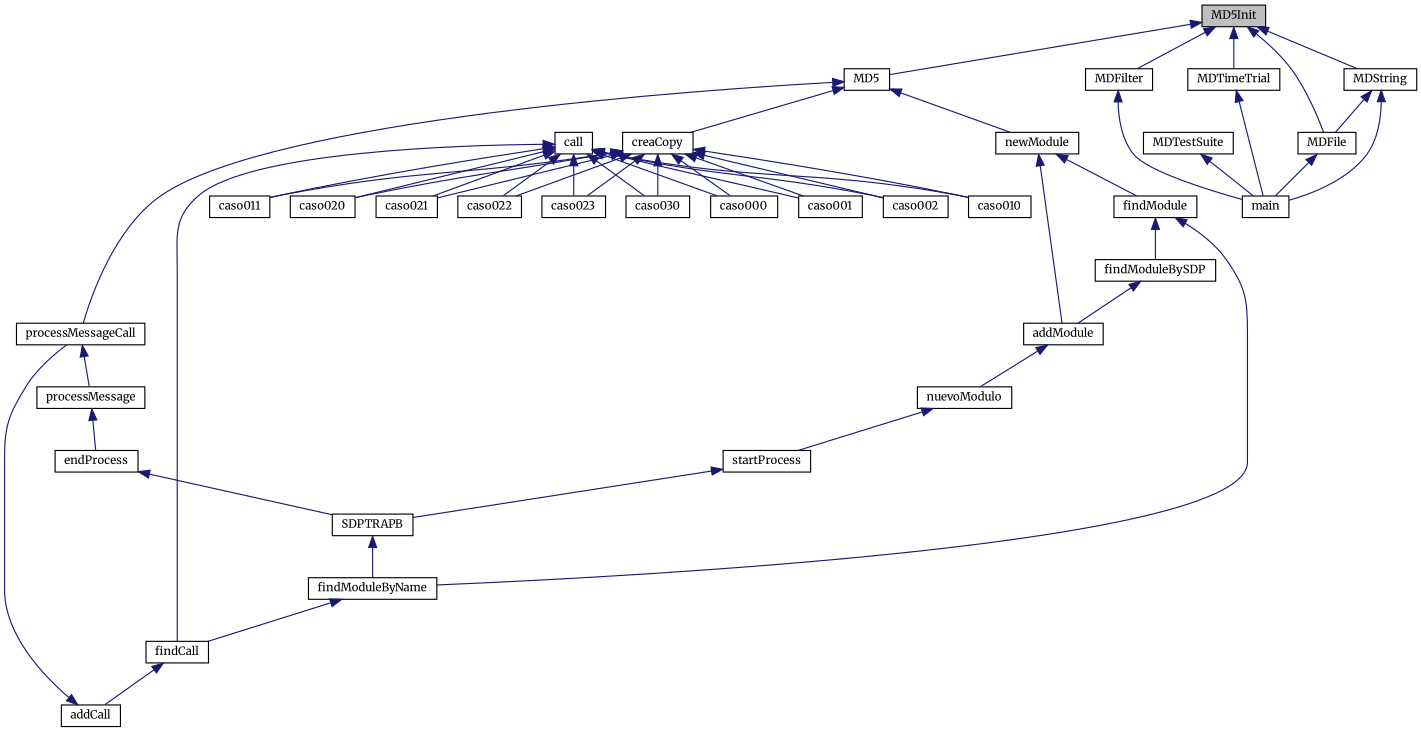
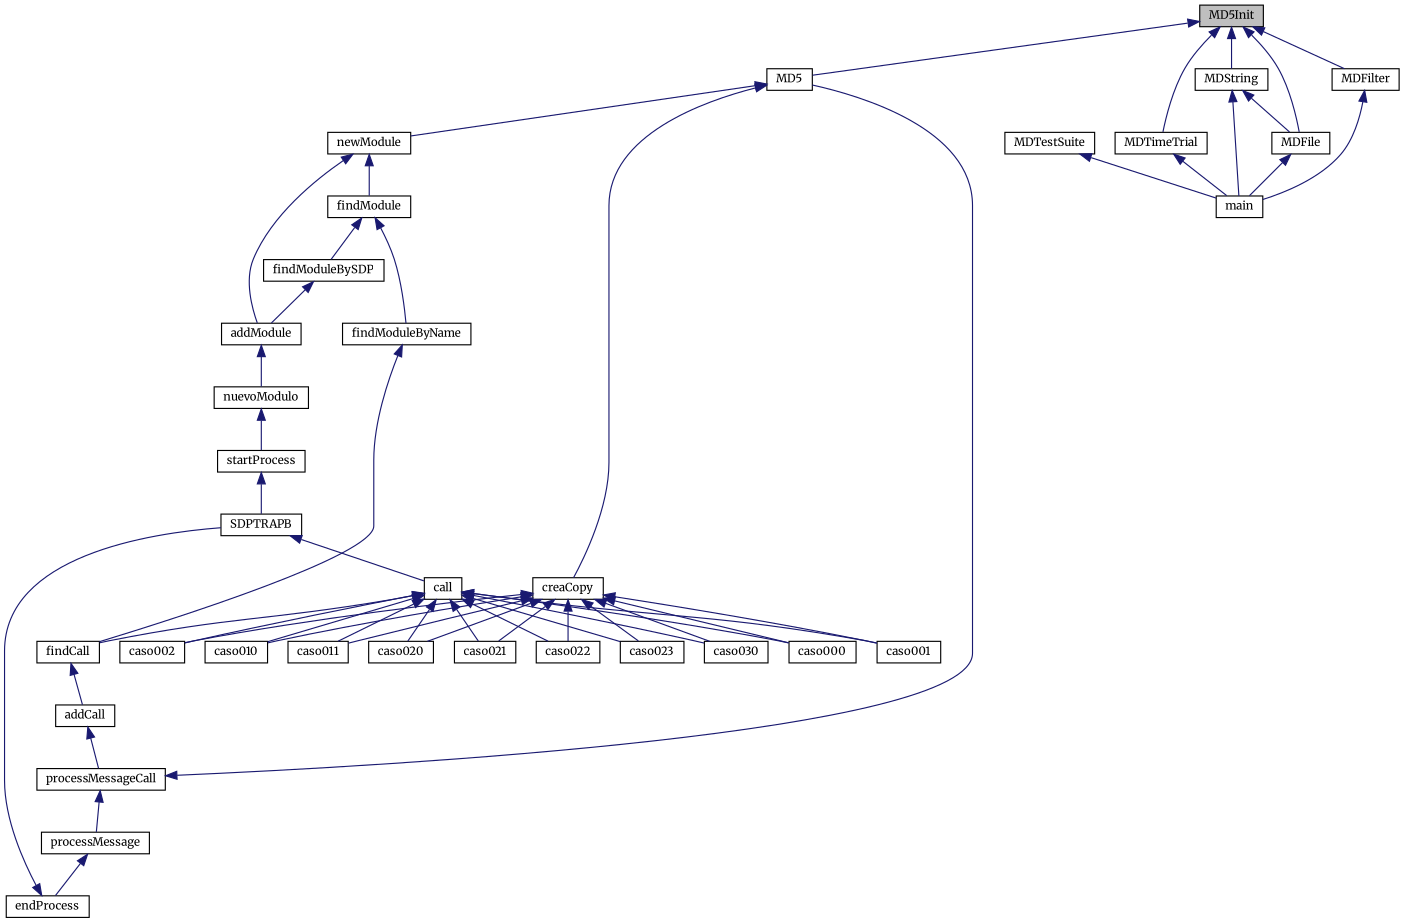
edge "processMessageCall" -> "MD5": reversed
edge "findModuleByName" -> "SDPTRAPB": now "call" -> "SDPTRAPB"
